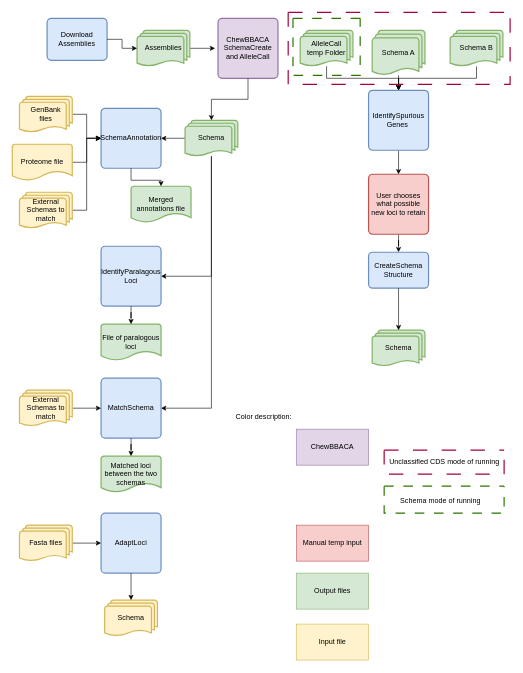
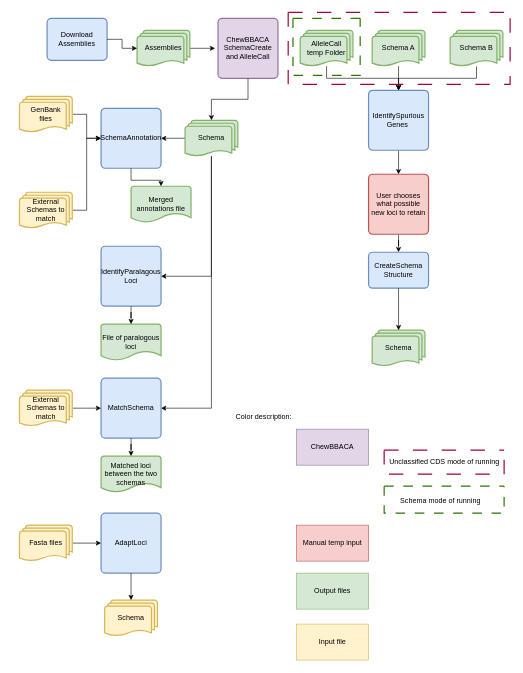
node "Schema A": size 53x45 -> 53x36
node "Proteome file": removed
edge "Proteome file" -> "SchemaAnnotation": removed
